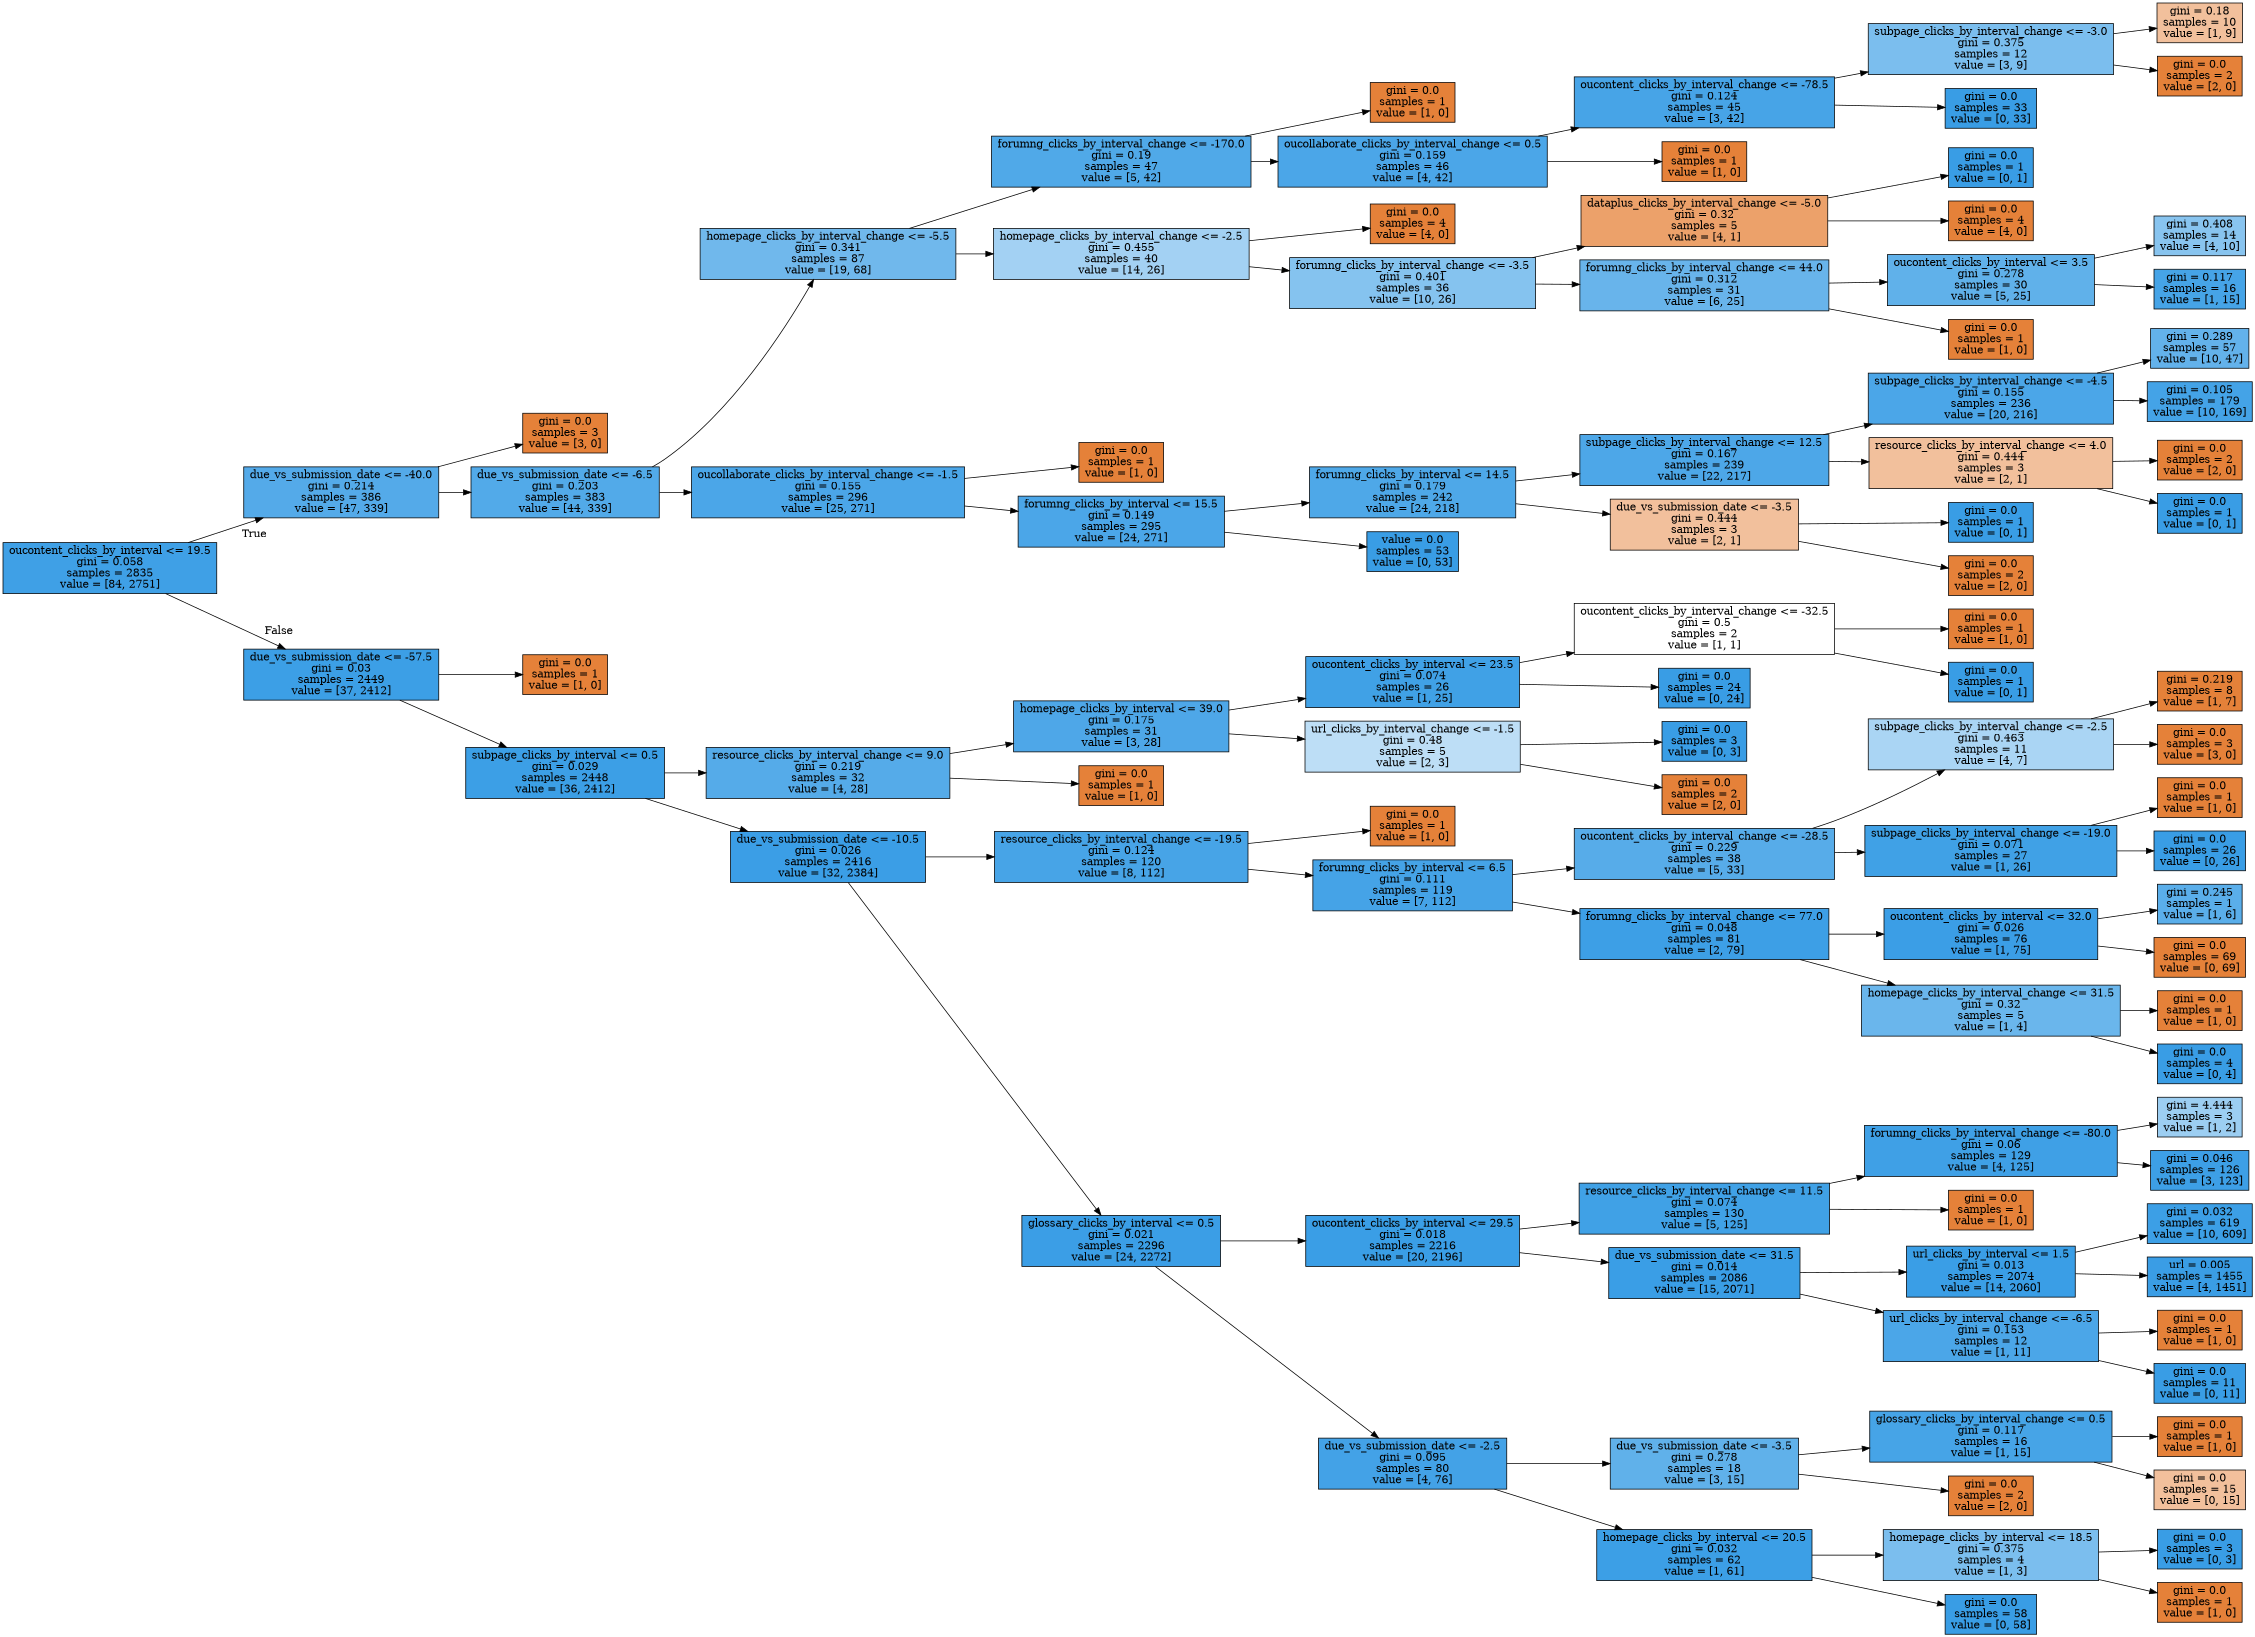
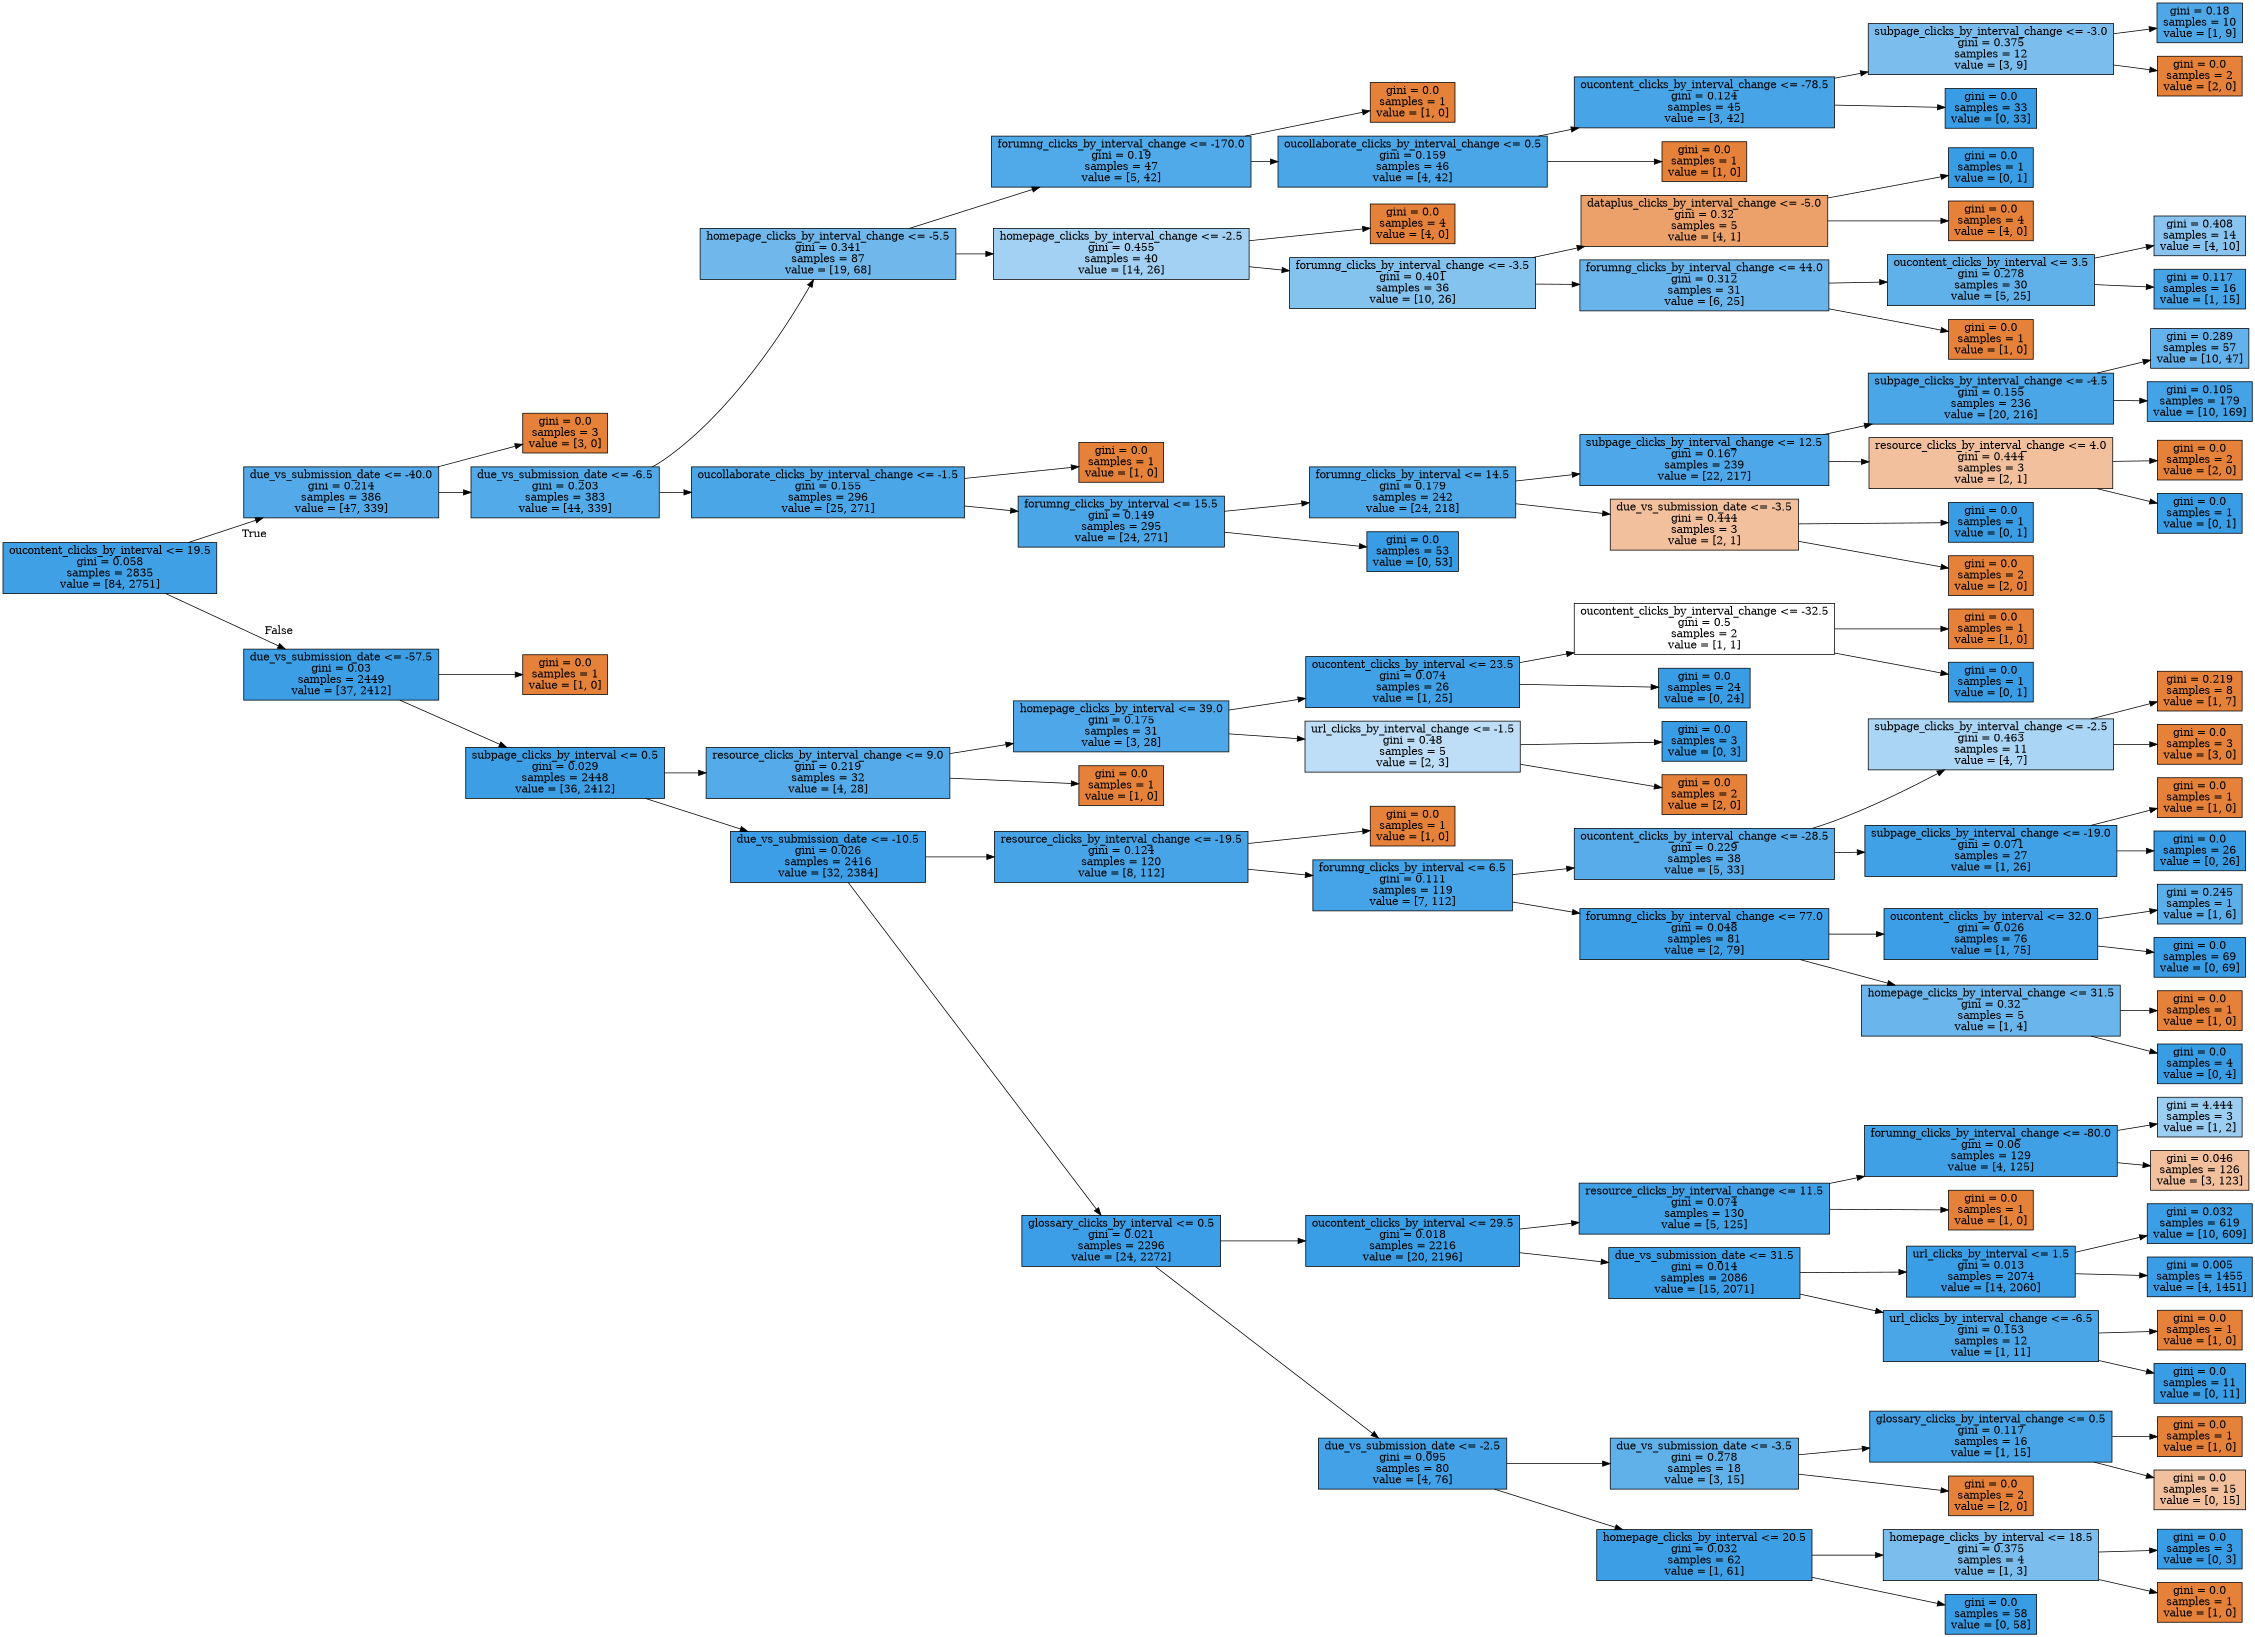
node "gini = 0.18 samples = 10 value = [1, 9]": fillcolor #e581397f -> #399de5e3
node "value = 0.0 samples = 53 value = [0, 53]": label "value = 0.0 samples = 53 value = [0, 53]" -> "gini = 0.0 samples = 53 value = [0, 53]"
node "gini = 0.0 samples = 69 value = [0, 69]": fillcolor #e58139ff -> #399de5ff
node "gini = 0.046 samples = 126 value = [3, 123]": fillcolor #399de5f9 -> #e581397f
node "url = 0.005 samples = 1455 value = [4, 1451]": label "url = 0.005 samples = 1455 value = [4, 1451]" -> "gini = 0.005 samples = 1455 value = [4, 1451]"
